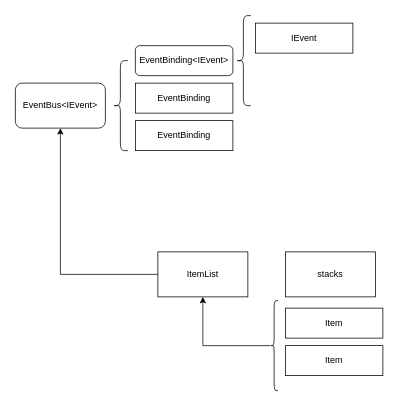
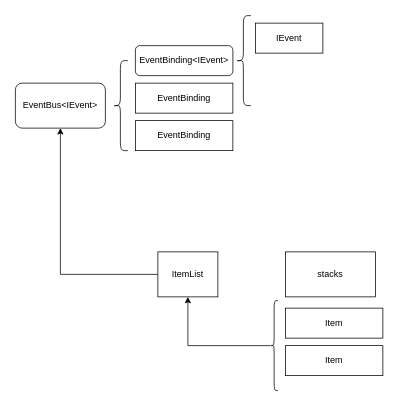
node "IEvent": size 98x30 -> 68x30
node "ItemList": size 90x45 -> 60x45
